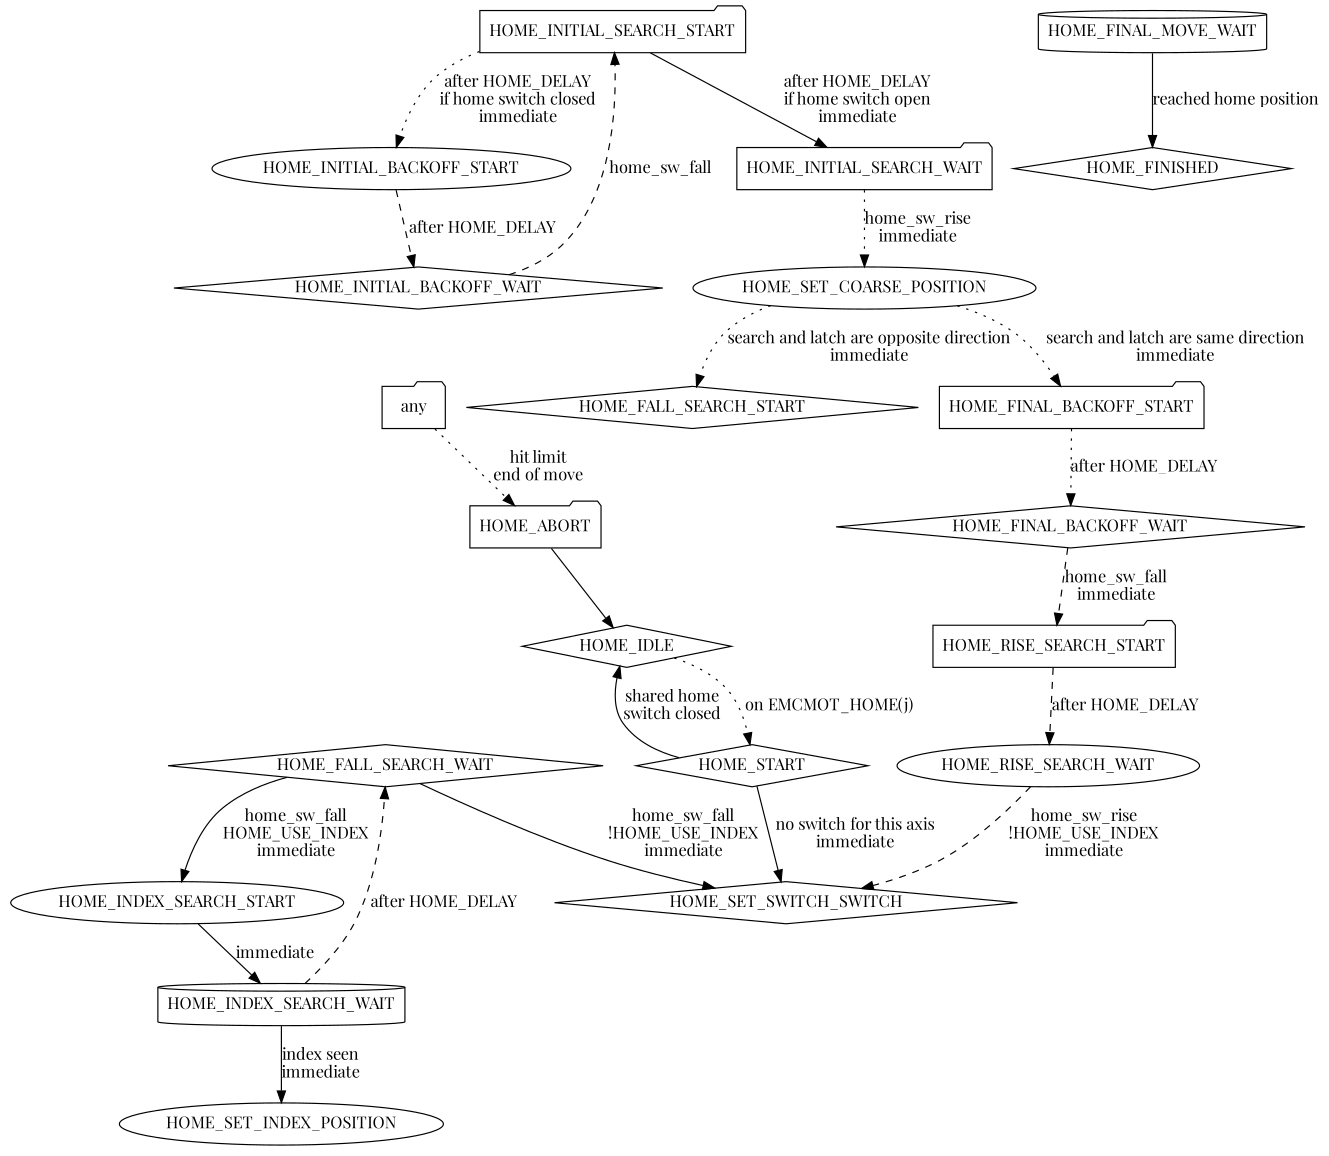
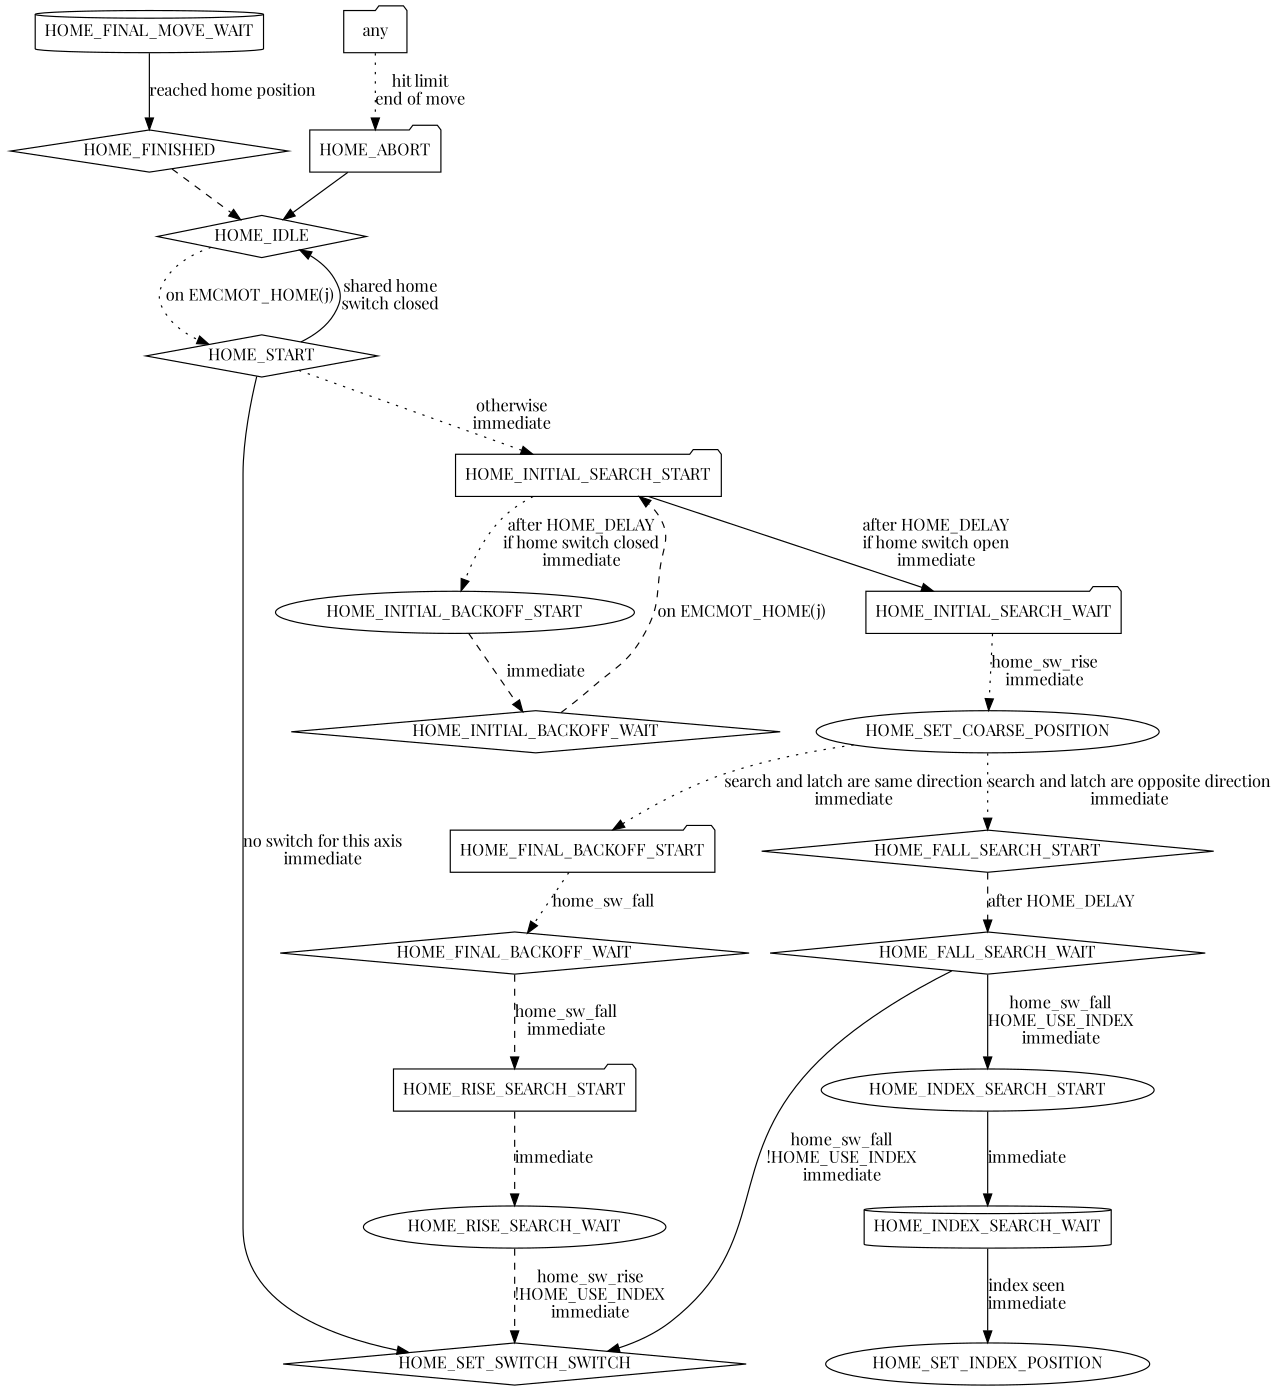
edge "HOME_INITIAL_BACKOFF_WAIT" -> "HOME_INITIAL_SEARCH_START": label "home_sw_fall" -> "on EMCMOT_HOME(j)"
edge "HOME_FINISHED" -> "HOME_IDLE": added
edge "HOME_INITIAL_BACKOFF_START" -> "HOME_INITIAL_BACKOFF_WAIT": label "after HOME_DELAY" -> "immediate"
edge "HOME_START" -> "HOME_INITIAL_SEARCH_START": added, label "otherwise immediate"
edge "HOME_FINAL_BACKOFF_START" -> "HOME_FINAL_BACKOFF_WAIT": label "after HOME_DELAY" -> "home_sw_fall"
edge "HOME_RISE_SEARCH_START" -> "HOME_RISE_SEARCH_WAIT": label "after HOME_DELAY" -> "immediate"
edge "HOME_INDEX_SEARCH_WAIT" -> "HOME_FALL_SEARCH_WAIT": now "HOME_FALL_SEARCH_START" -> "HOME_FALL_SEARCH_WAIT"
